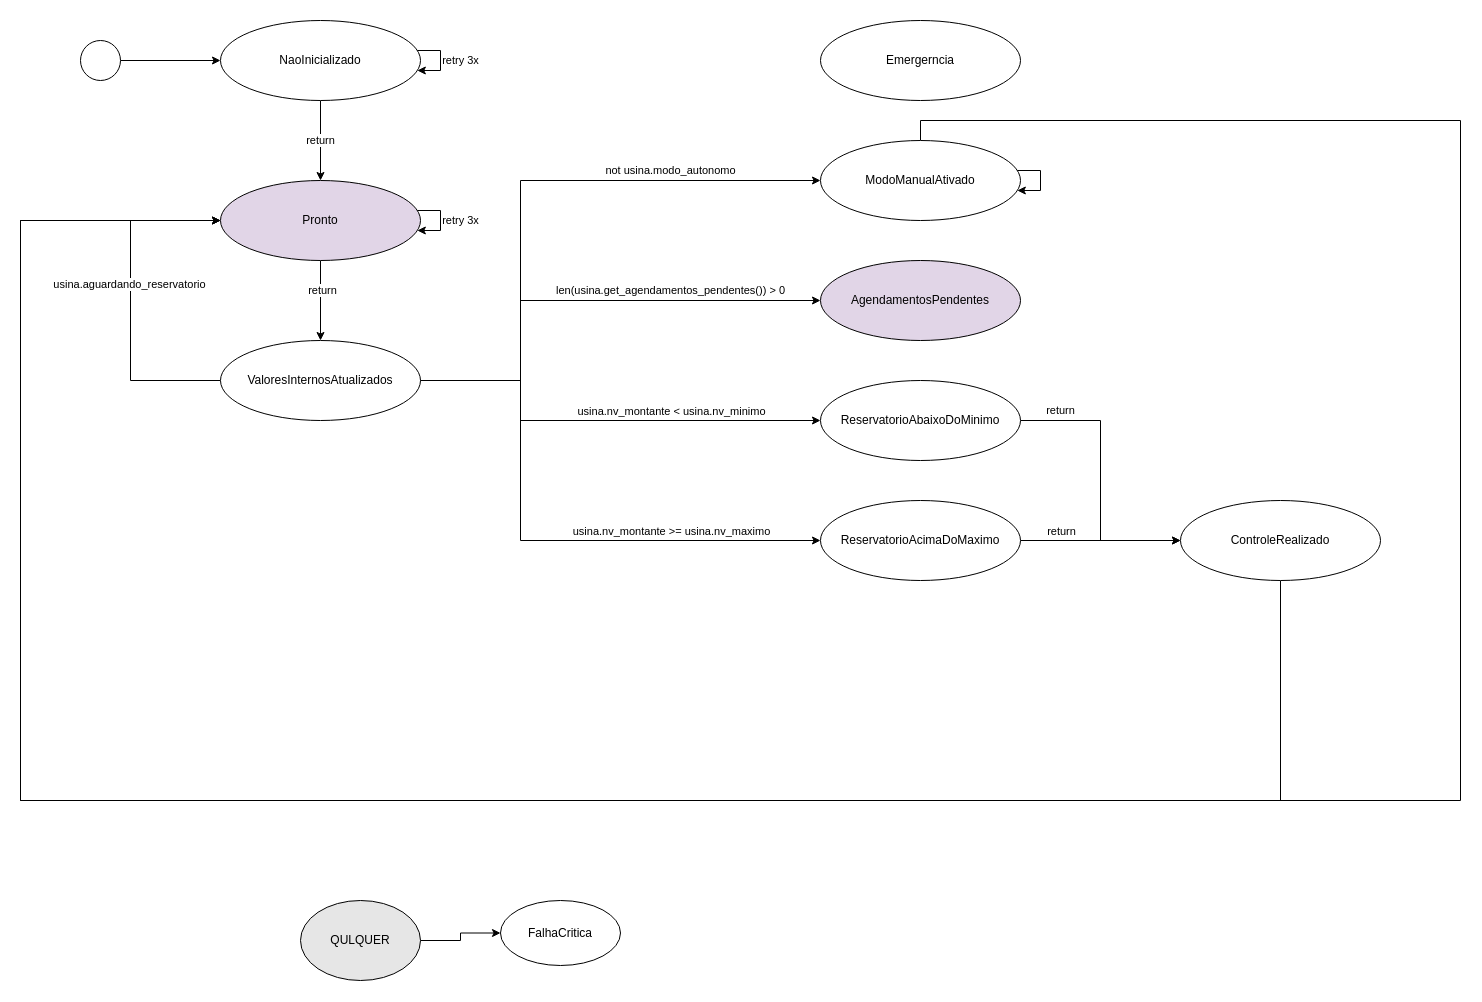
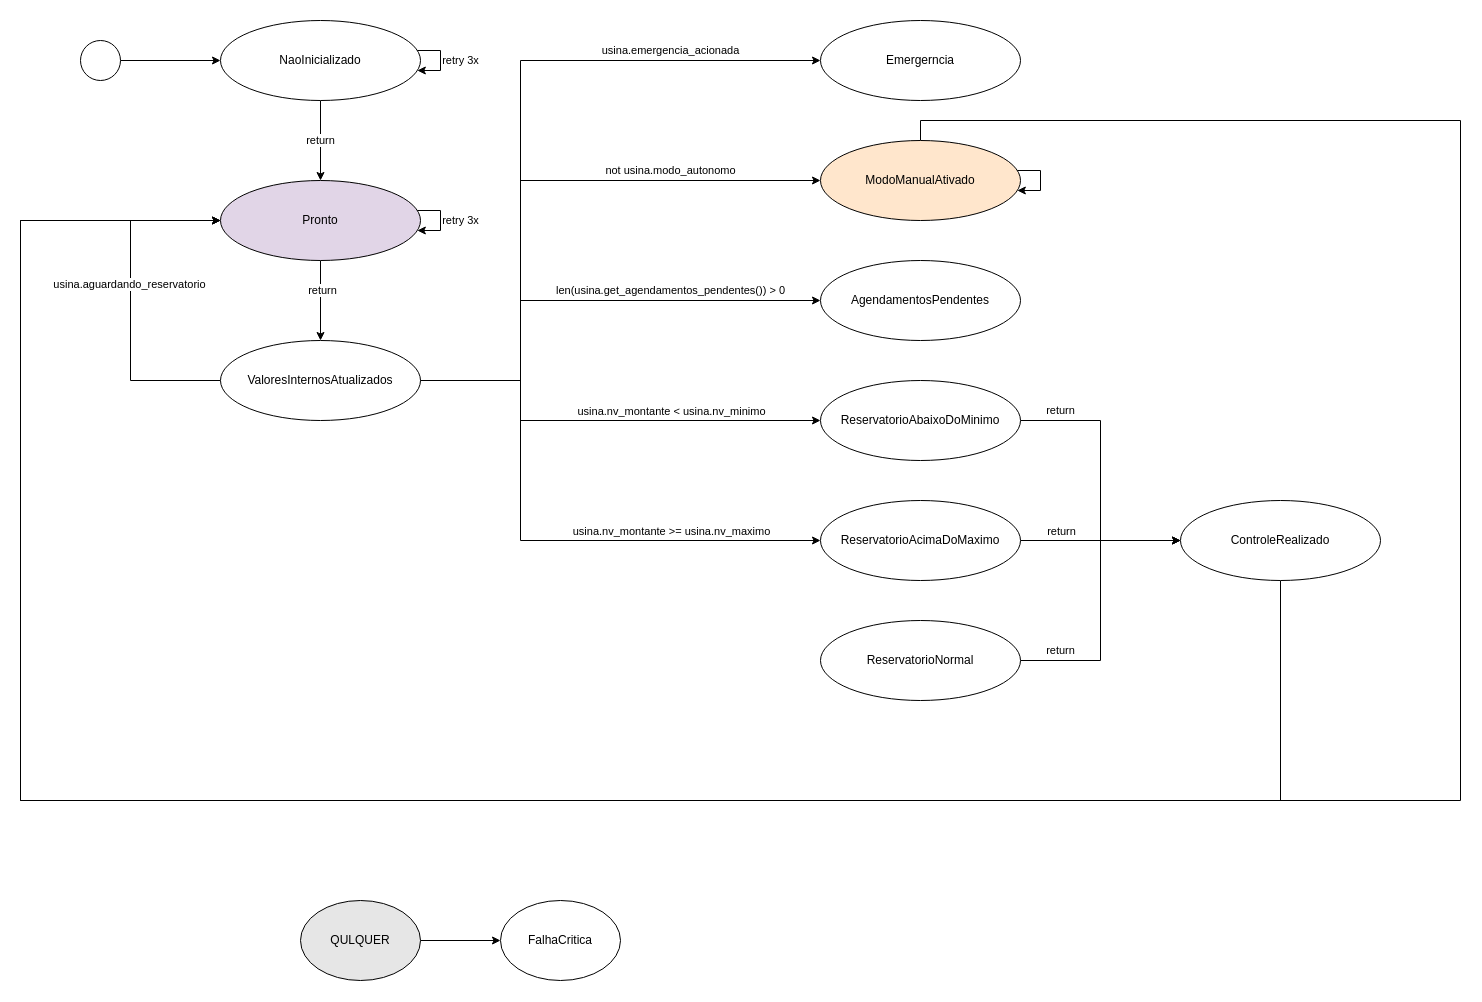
edge "ValoresInternosAtualizados" -> "Emergerncia": added, label "usina.emergencia_acionada"
node "ModoManualAtivado": fillcolor #ffffff -> #ffe6cc
node "AgendamentosPendentes": fillcolor #e1d5e7 -> #ffffff
edge "ReservatorioNormal" -> "ControleRealizado": added, label "return"
node "ReservatorioNormal": added
node "FalhaCritica": size 120x65 -> 120x80
